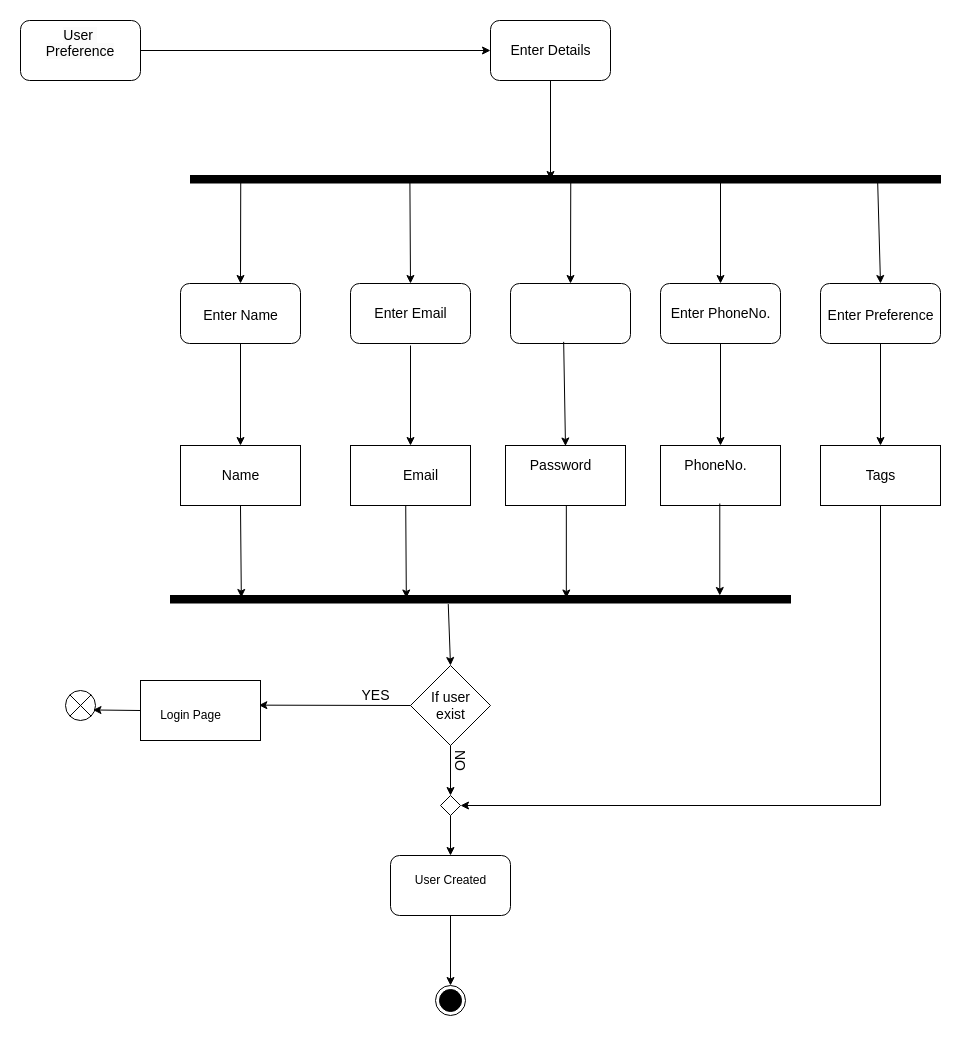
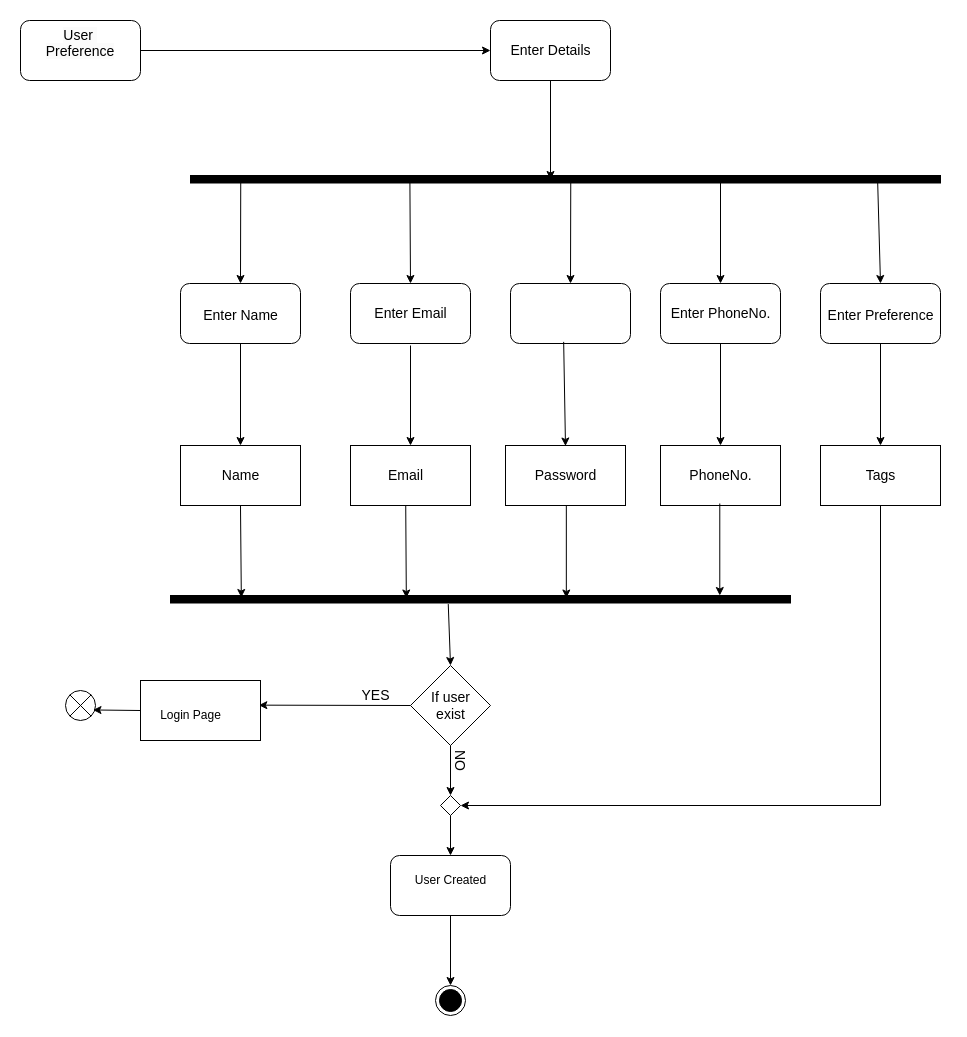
node "Password": moved (561, 466) -> (566, 476)
node "PhoneNo.": moved (716, 466) -> (721, 476)
node "Email": moved (421, 476) -> (406, 476)
